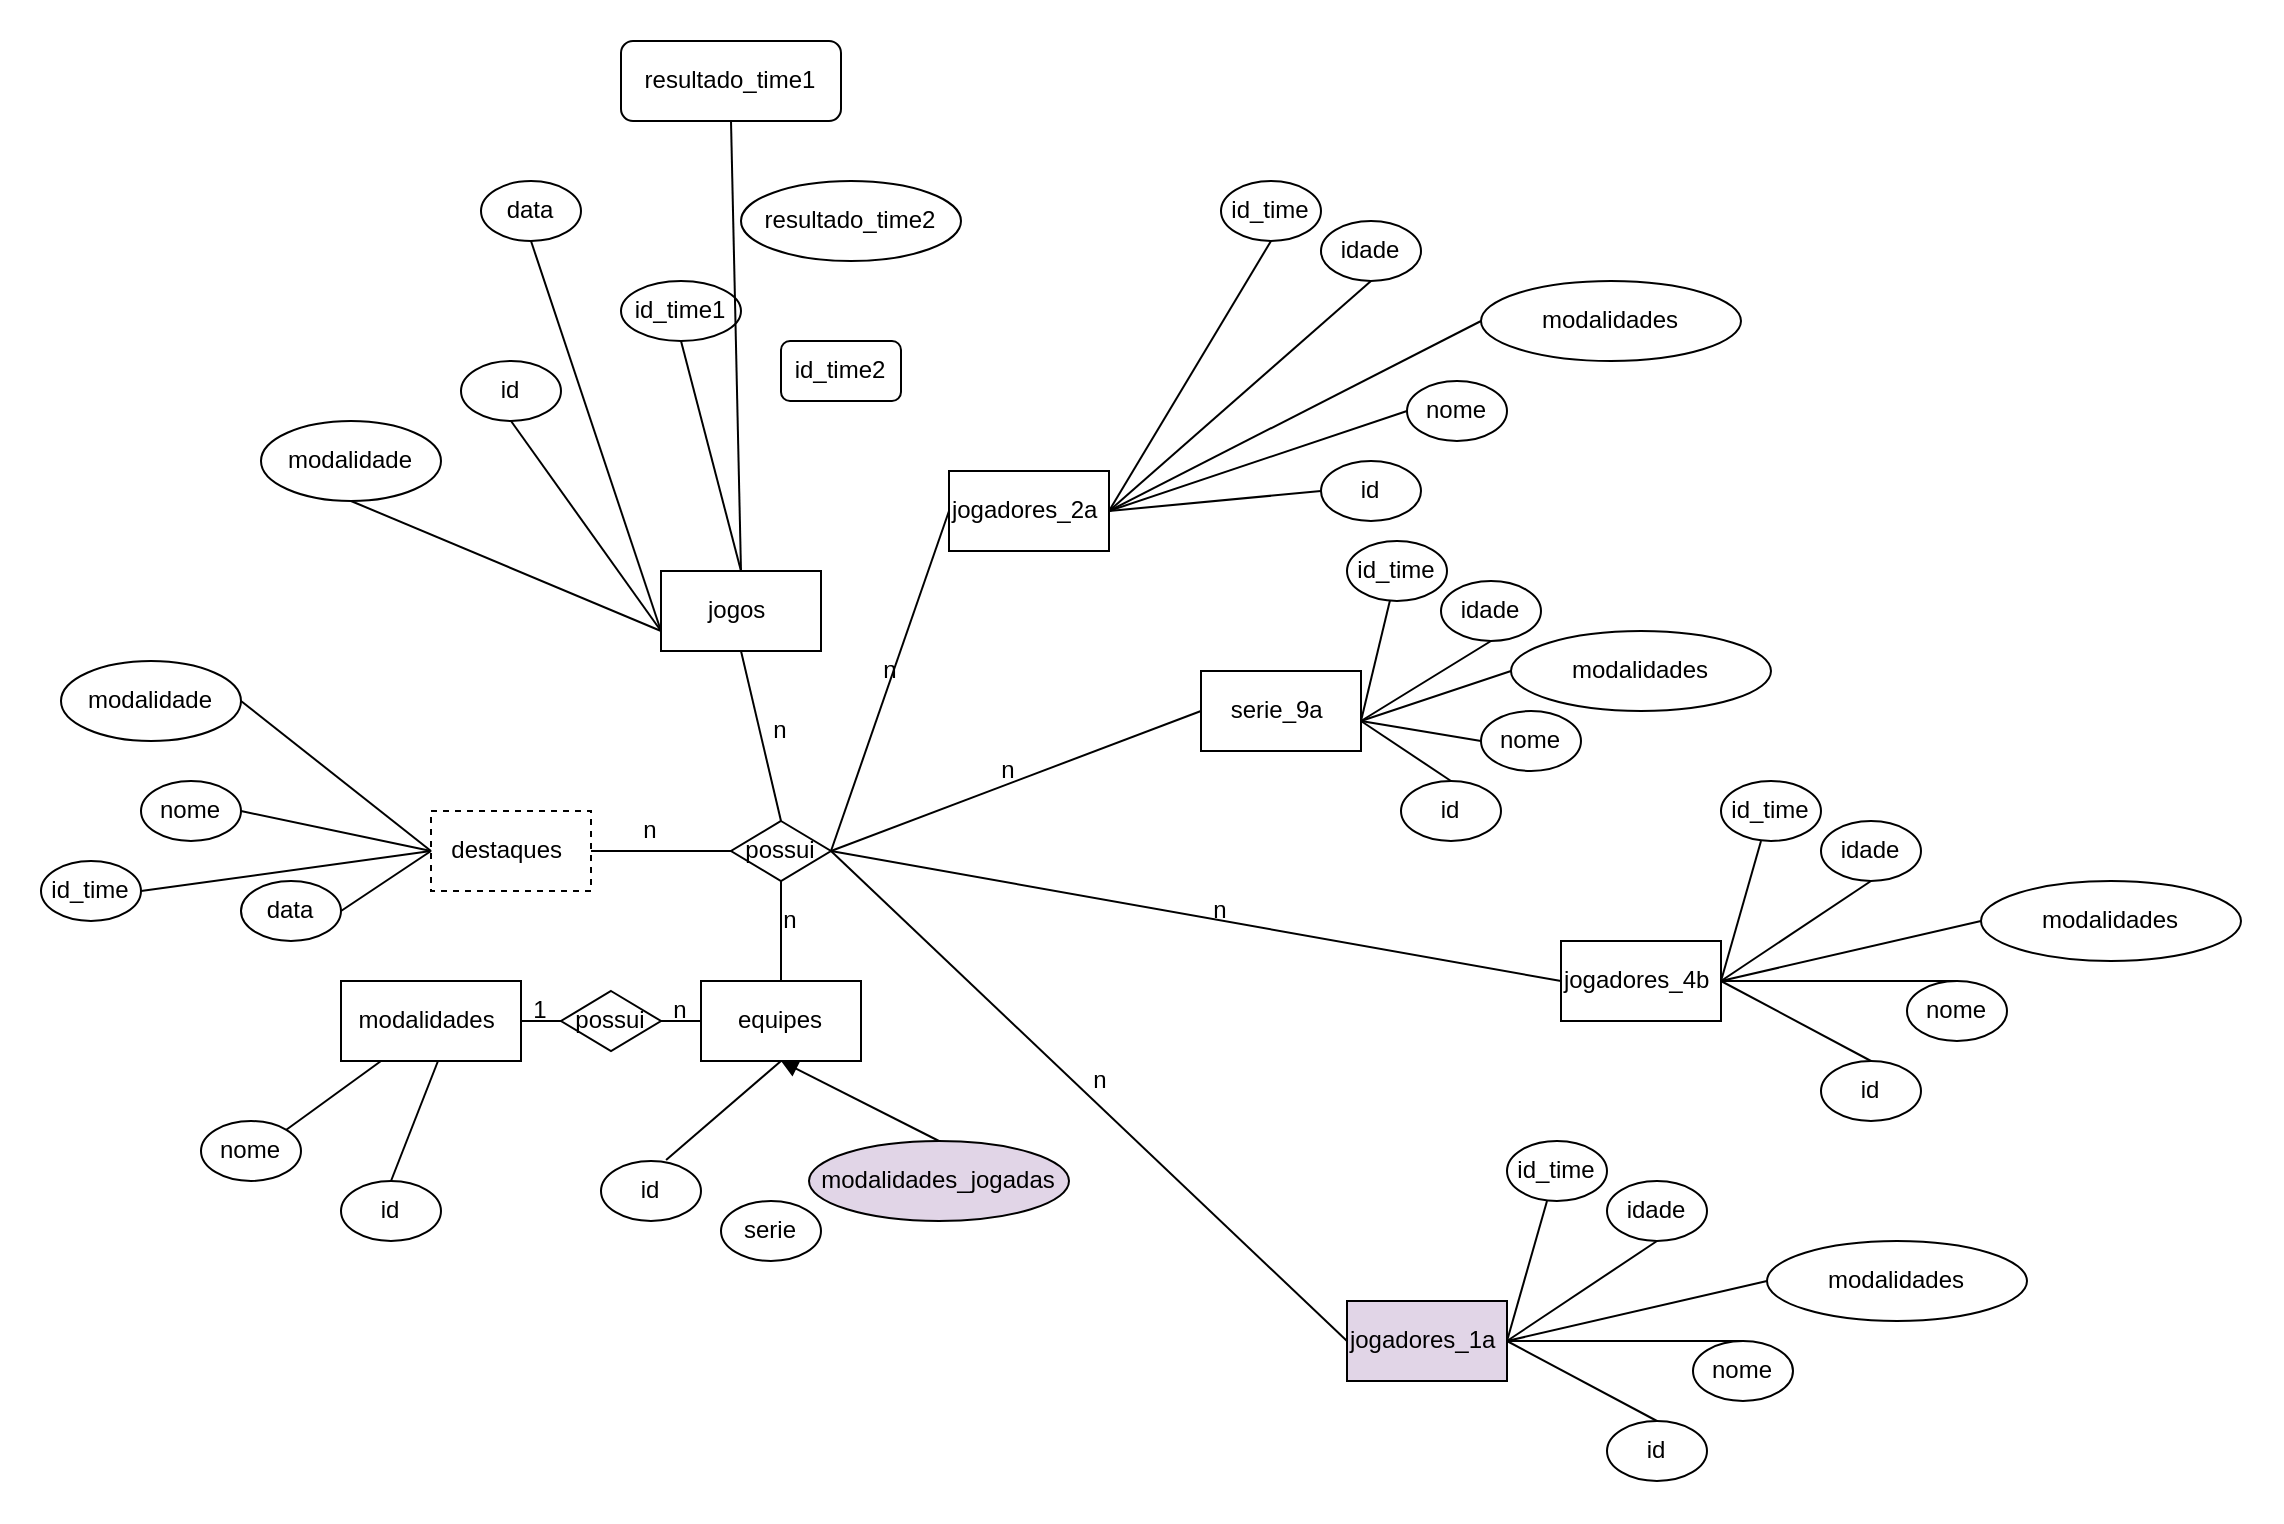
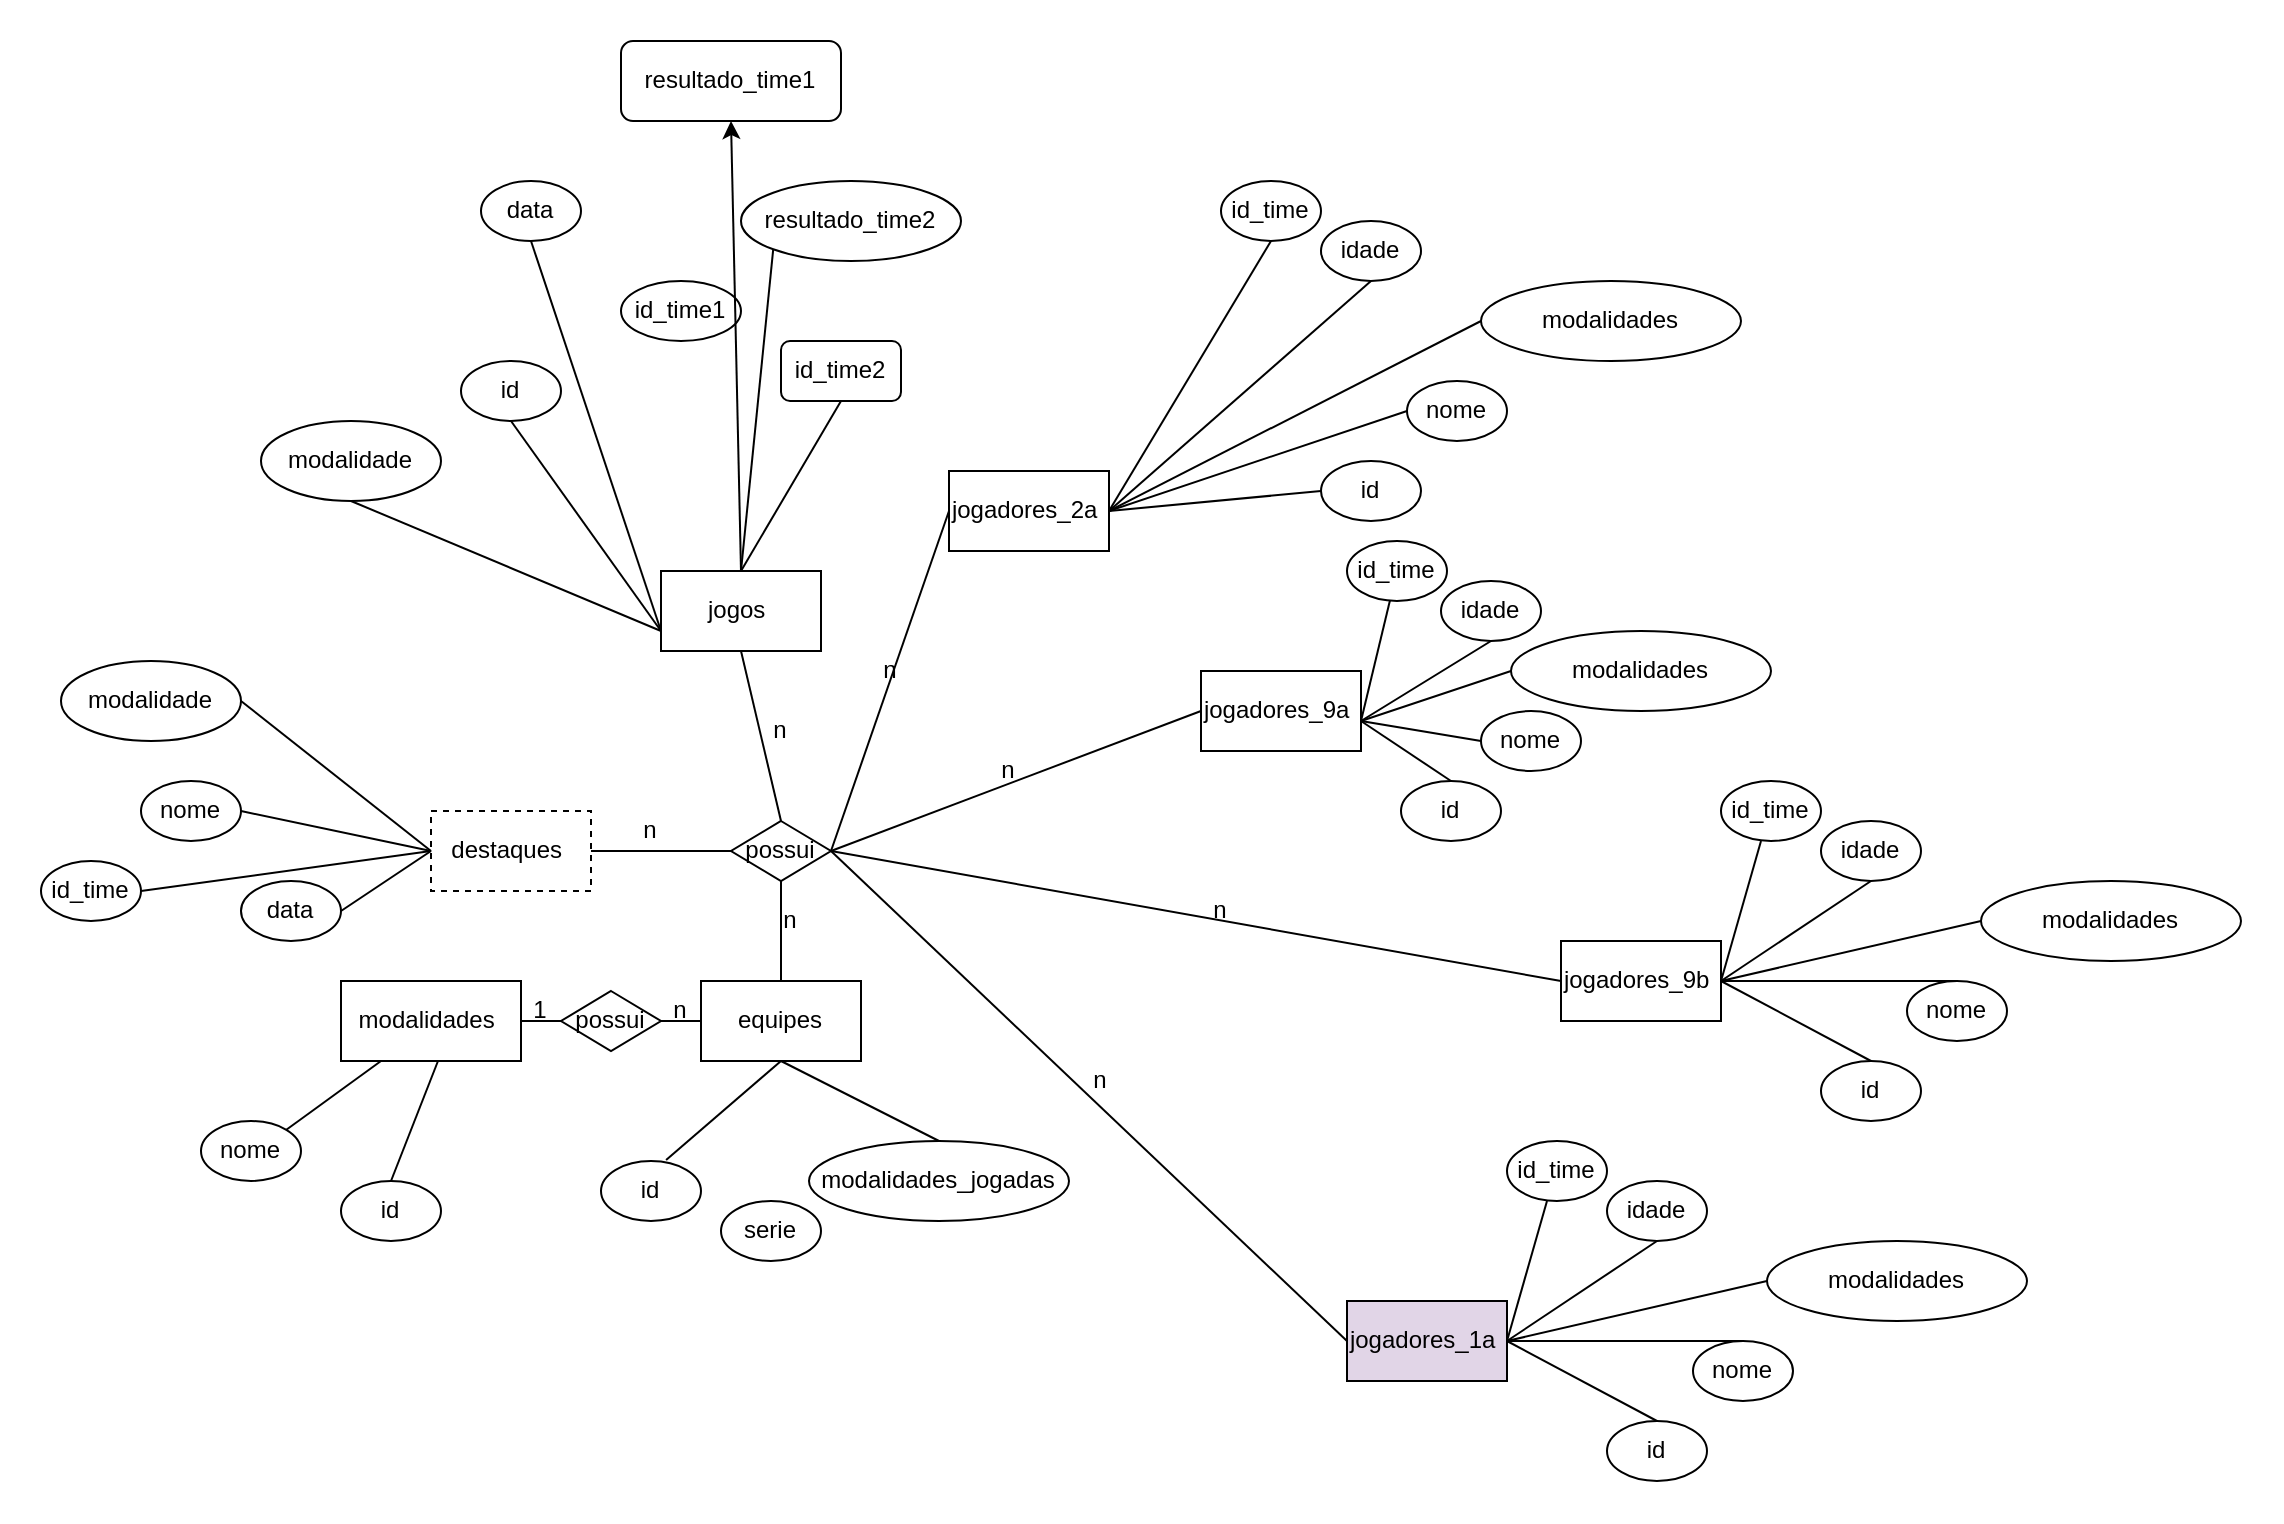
edge "resultado_time1" -- "jogos": arrowhead none -> classic
edge "resultado_time2" -- "jogos": added
edge "id_time1" -- "jogos": removed
edge "id_time2" -- "jogos": added
node "serie_9a": label "serie_9a" -> "jogadores_9a"
node "jogadores_4b": label "jogadores_4b" -> "jogadores_9b"
edge "modalidades_jogadas" -> "equipes": arrowhead block -> none
node "modalidades_jogadas": fillcolor #e1d5e7 -> #ffffff
